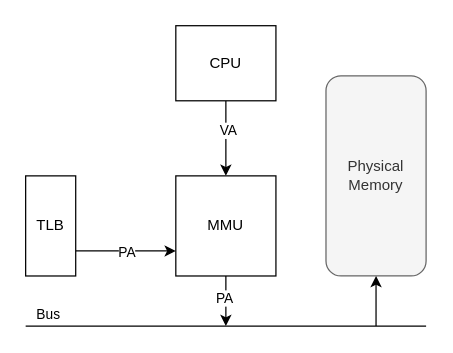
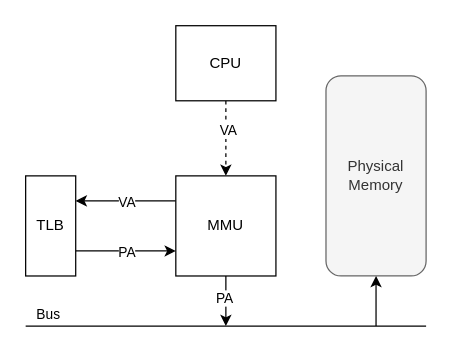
edge "CPU" -> "MMU": style solid -> dashed
edge "MMU" -> "TLB": added, label "VA"
